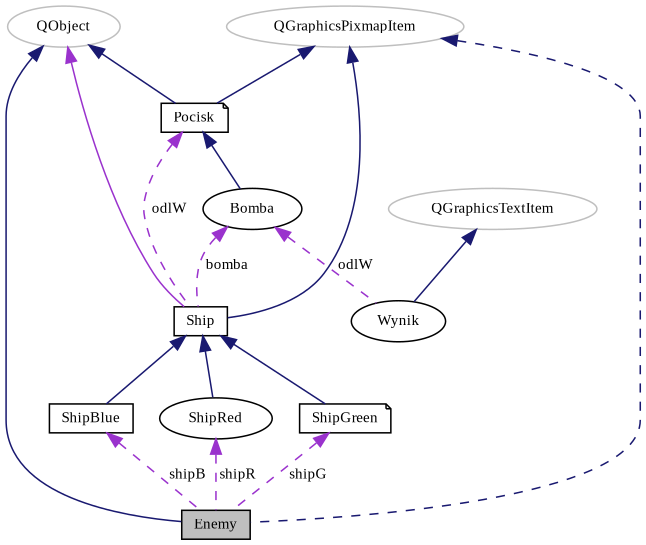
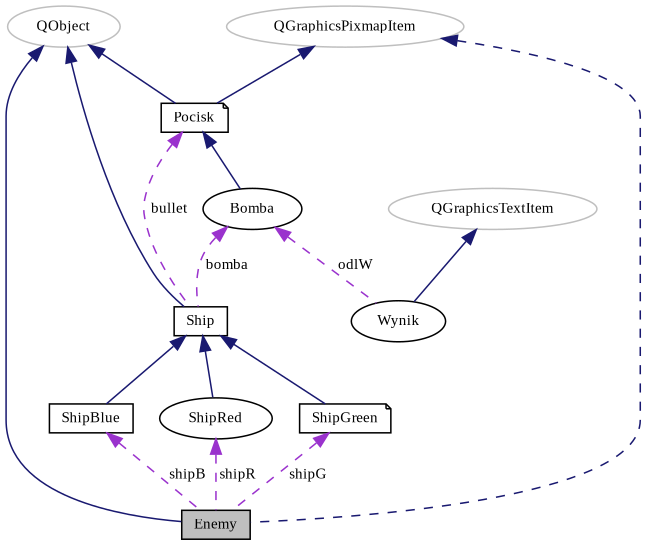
edge "Ship" -> "QObject": color darkorchid3 -> midnightblue
edge "Ship" -> "Pocisk": label " odlW" -> " bullet"
edge "Ship" -> "QGraphicsPixmapItem": removed
